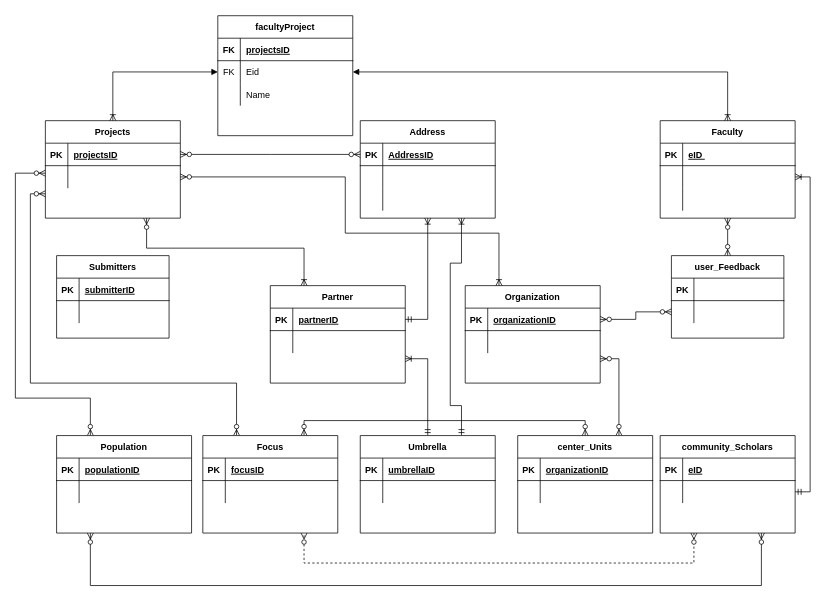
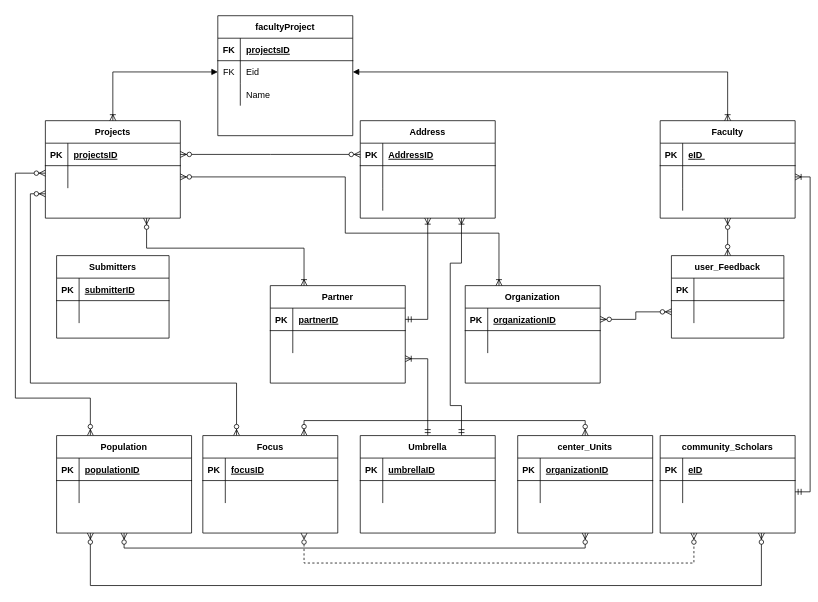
edge "Organization" -- "center_Units": removed
edge "Population" -- "center_Units": added
